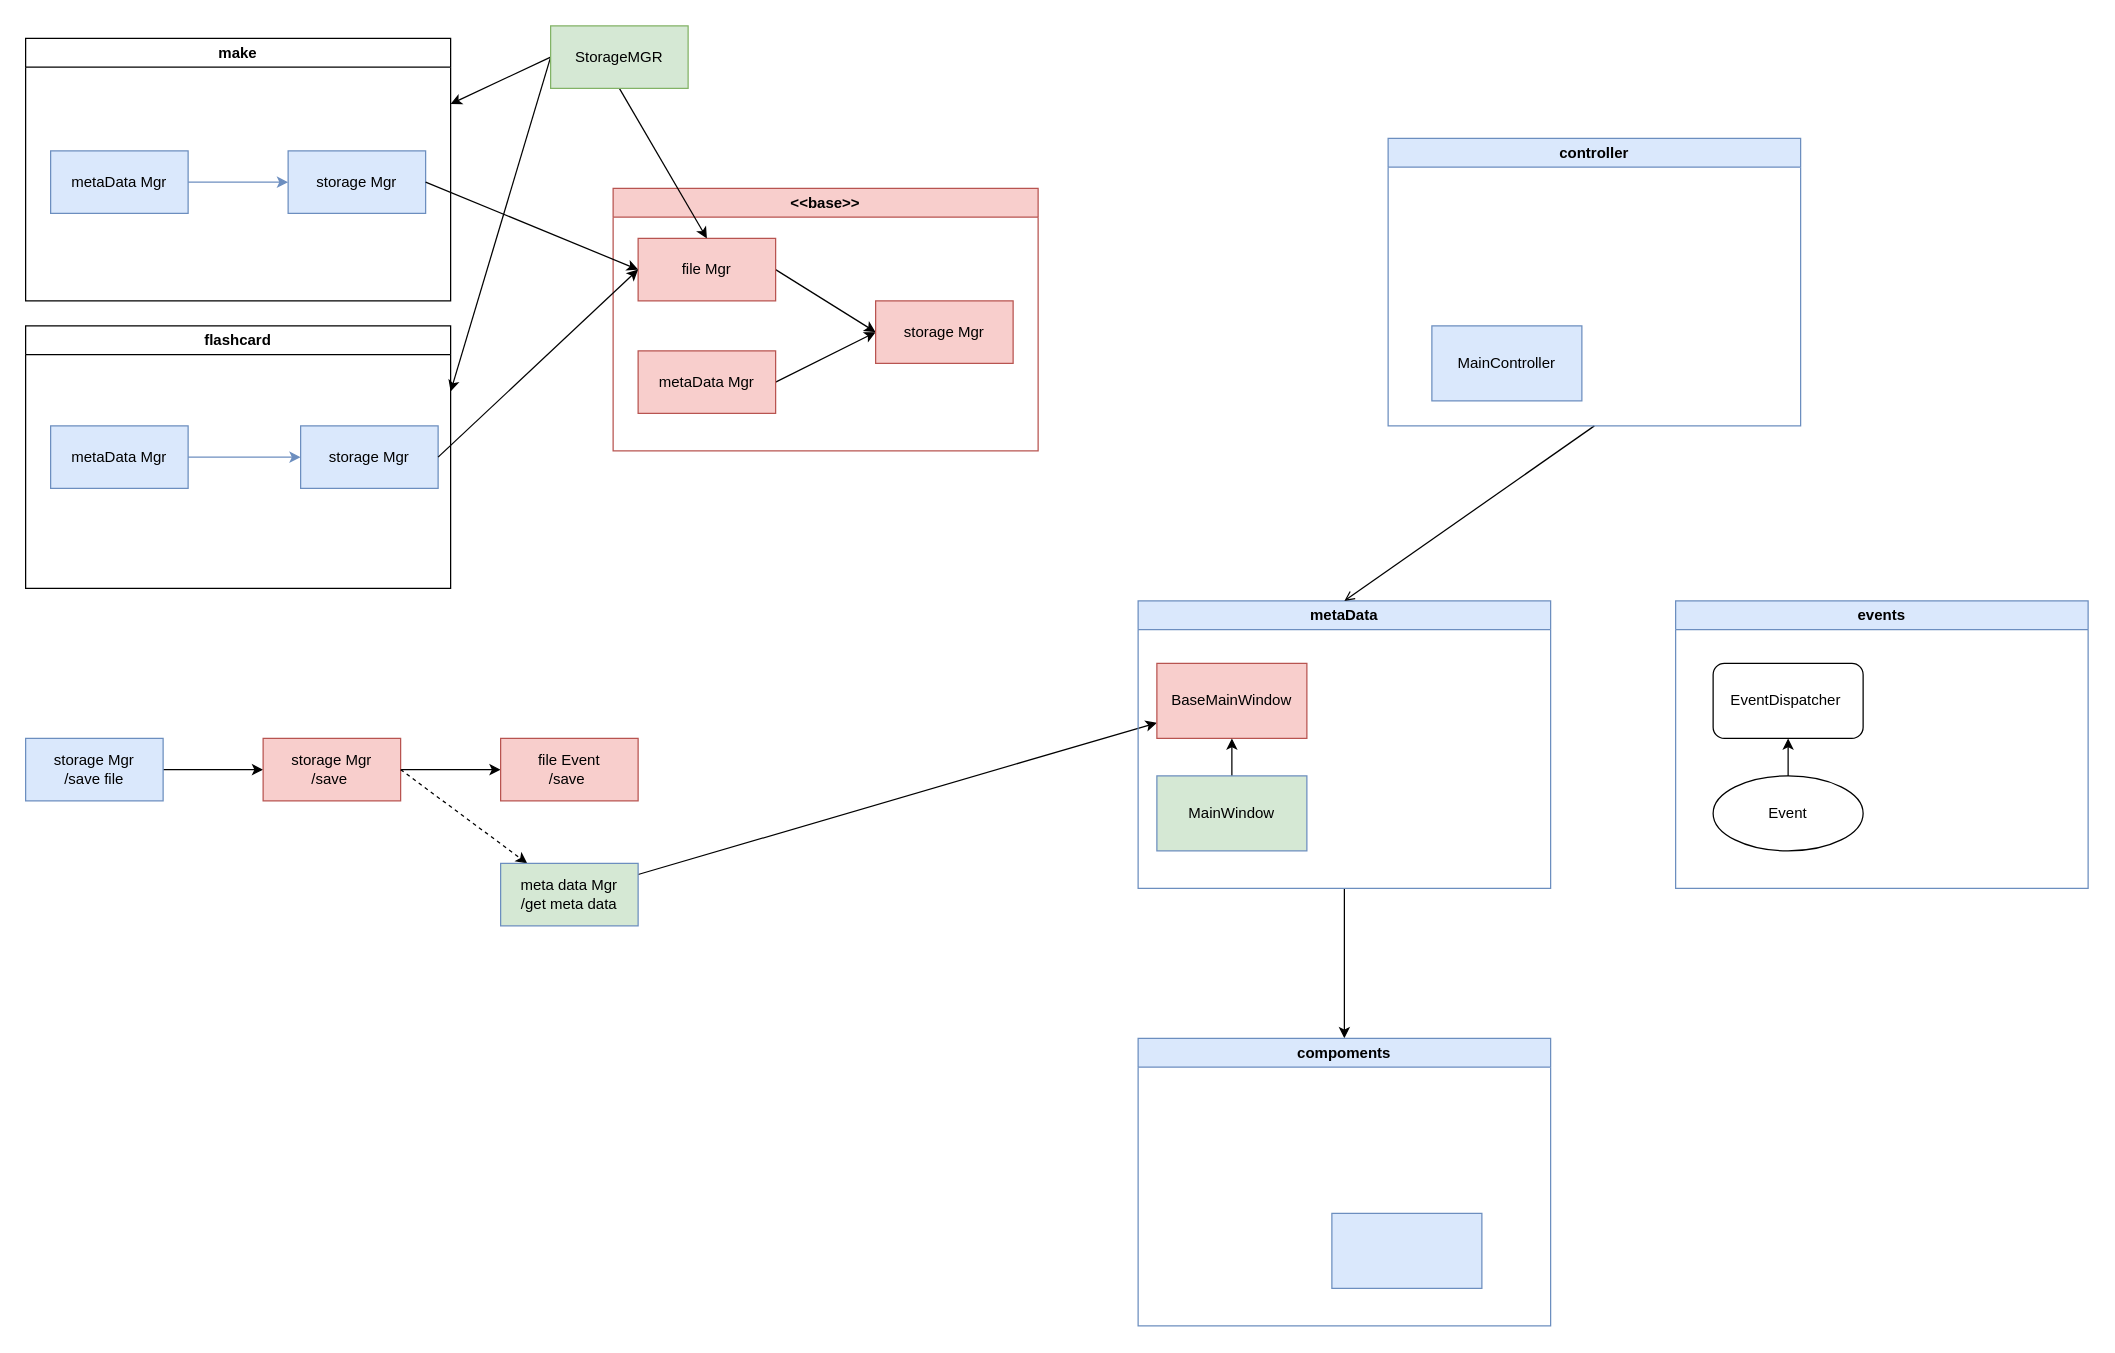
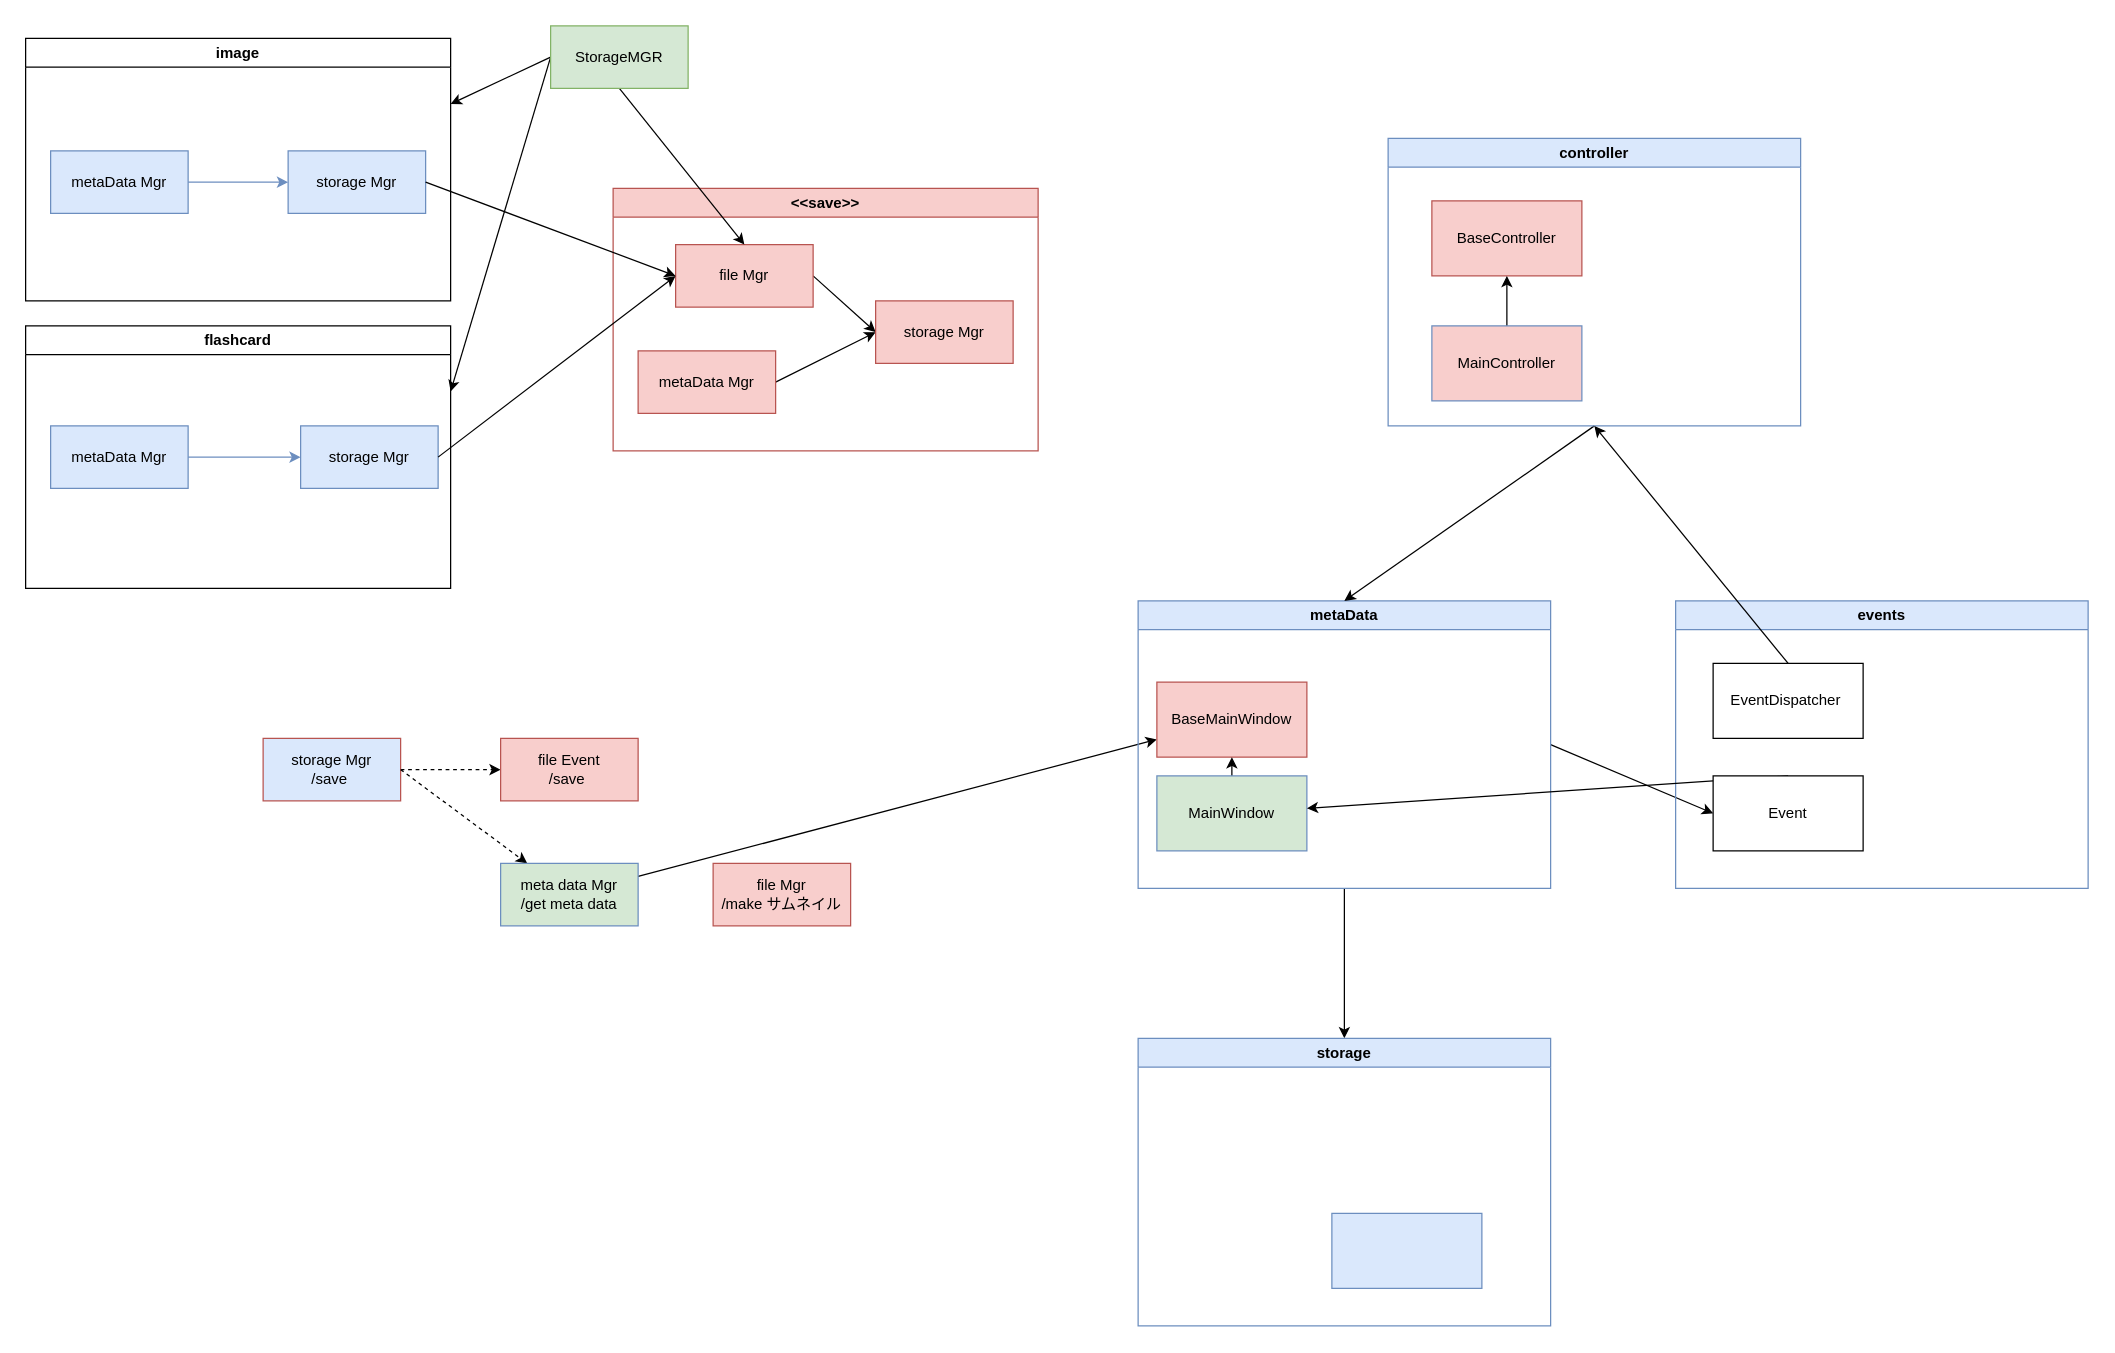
node "make": label "make" -> "image"
node "<<base>>": label "<<base>>" -> "<<save>>"
node "BaseController": added
node "file Mgr": moved (707, 269) -> (744, 276)
edge "MainController" -> "BaseController": added
node "MainController": fillcolor #dae8fc -> #f8cecc
edge "EventDispatcher" -> "controller": added
edge "controller" -> "metaData": arrowhead open -> classic
node "BaseMainWindow": moved (1232, 701) -> (1232, 719)
node "EventDispatcher": shape rounded rectangle -> rectangle
edge "Event" -> "EventDispatcher": now "Event" -> "MainWindow"
edge "metaData" -> "Event": added
node "storage Mgr /save file": removed
edge "storage Mgr /save file" -> "storage Mgr /save": removed
node "storage Mgr /save": fillcolor #f8cecc -> #dae8fc
edge "storage Mgr /save" -> "file Event /save": style solid -> dashed
node "Event": shape ellipse -> rectangle
node "file Mgr /make サムネイル": added
node "compoments": label "compoments" -> "storage"
